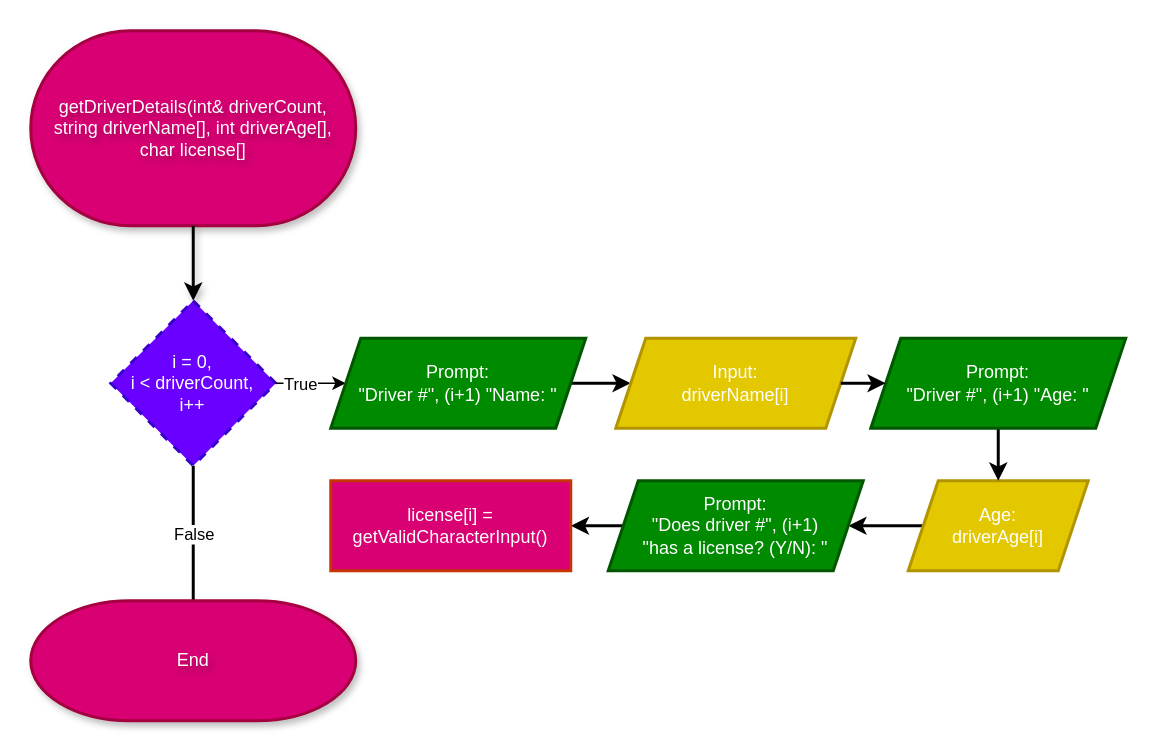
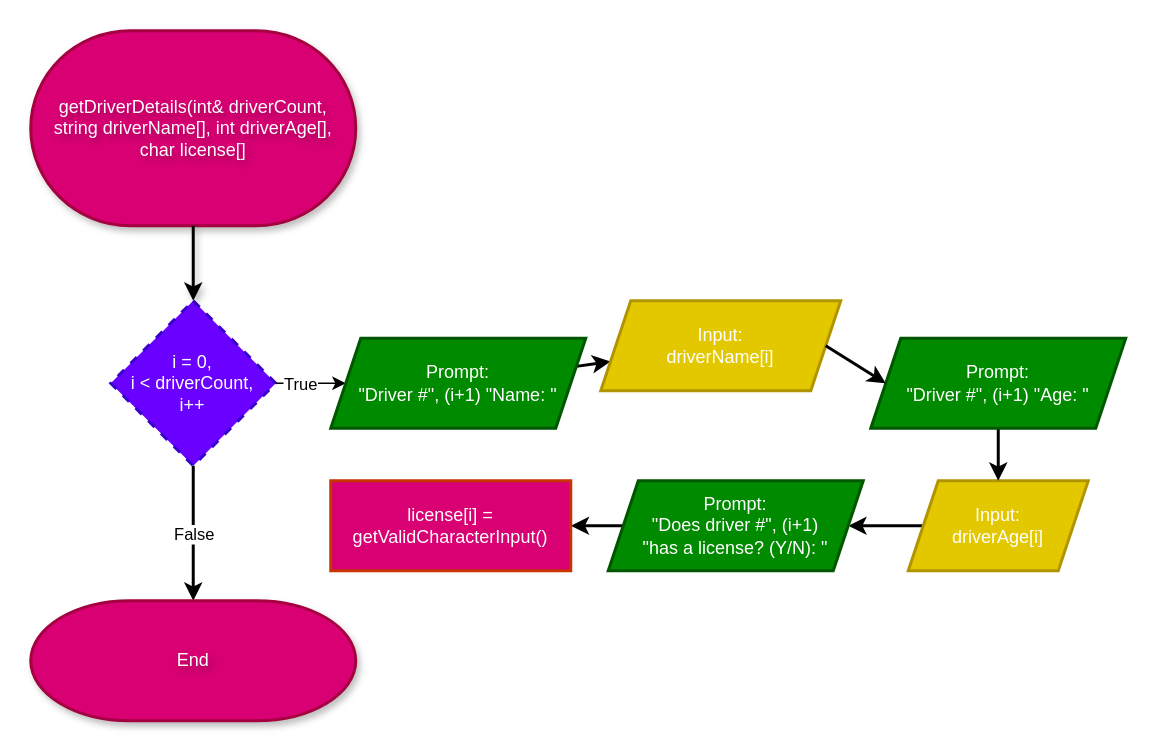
node "Input: driverName[i]": moved (736, 383) -> (721, 346)
node "Age: driverAge[i]": label "Age: driverAge[i]" -> "Input: driverAge[i]"
edge "i = 0, i < driverCount, i++" -- "End": arrowhead none -> classic
